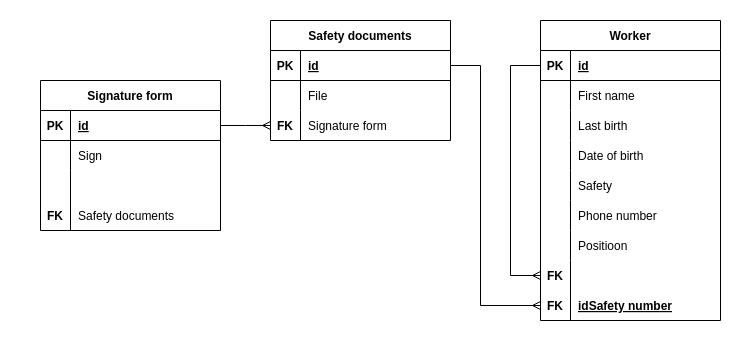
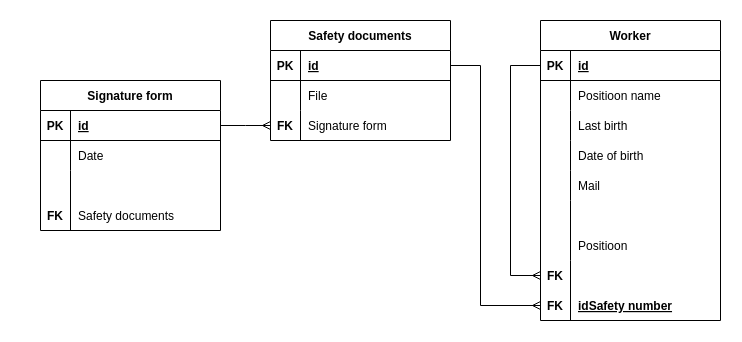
node "First name": label "First name" -> "Positioon name"
node "Sign": label "Sign" -> "Date"
node "Safety": label "Safety" -> "Mail"
node "Phone number": removed
